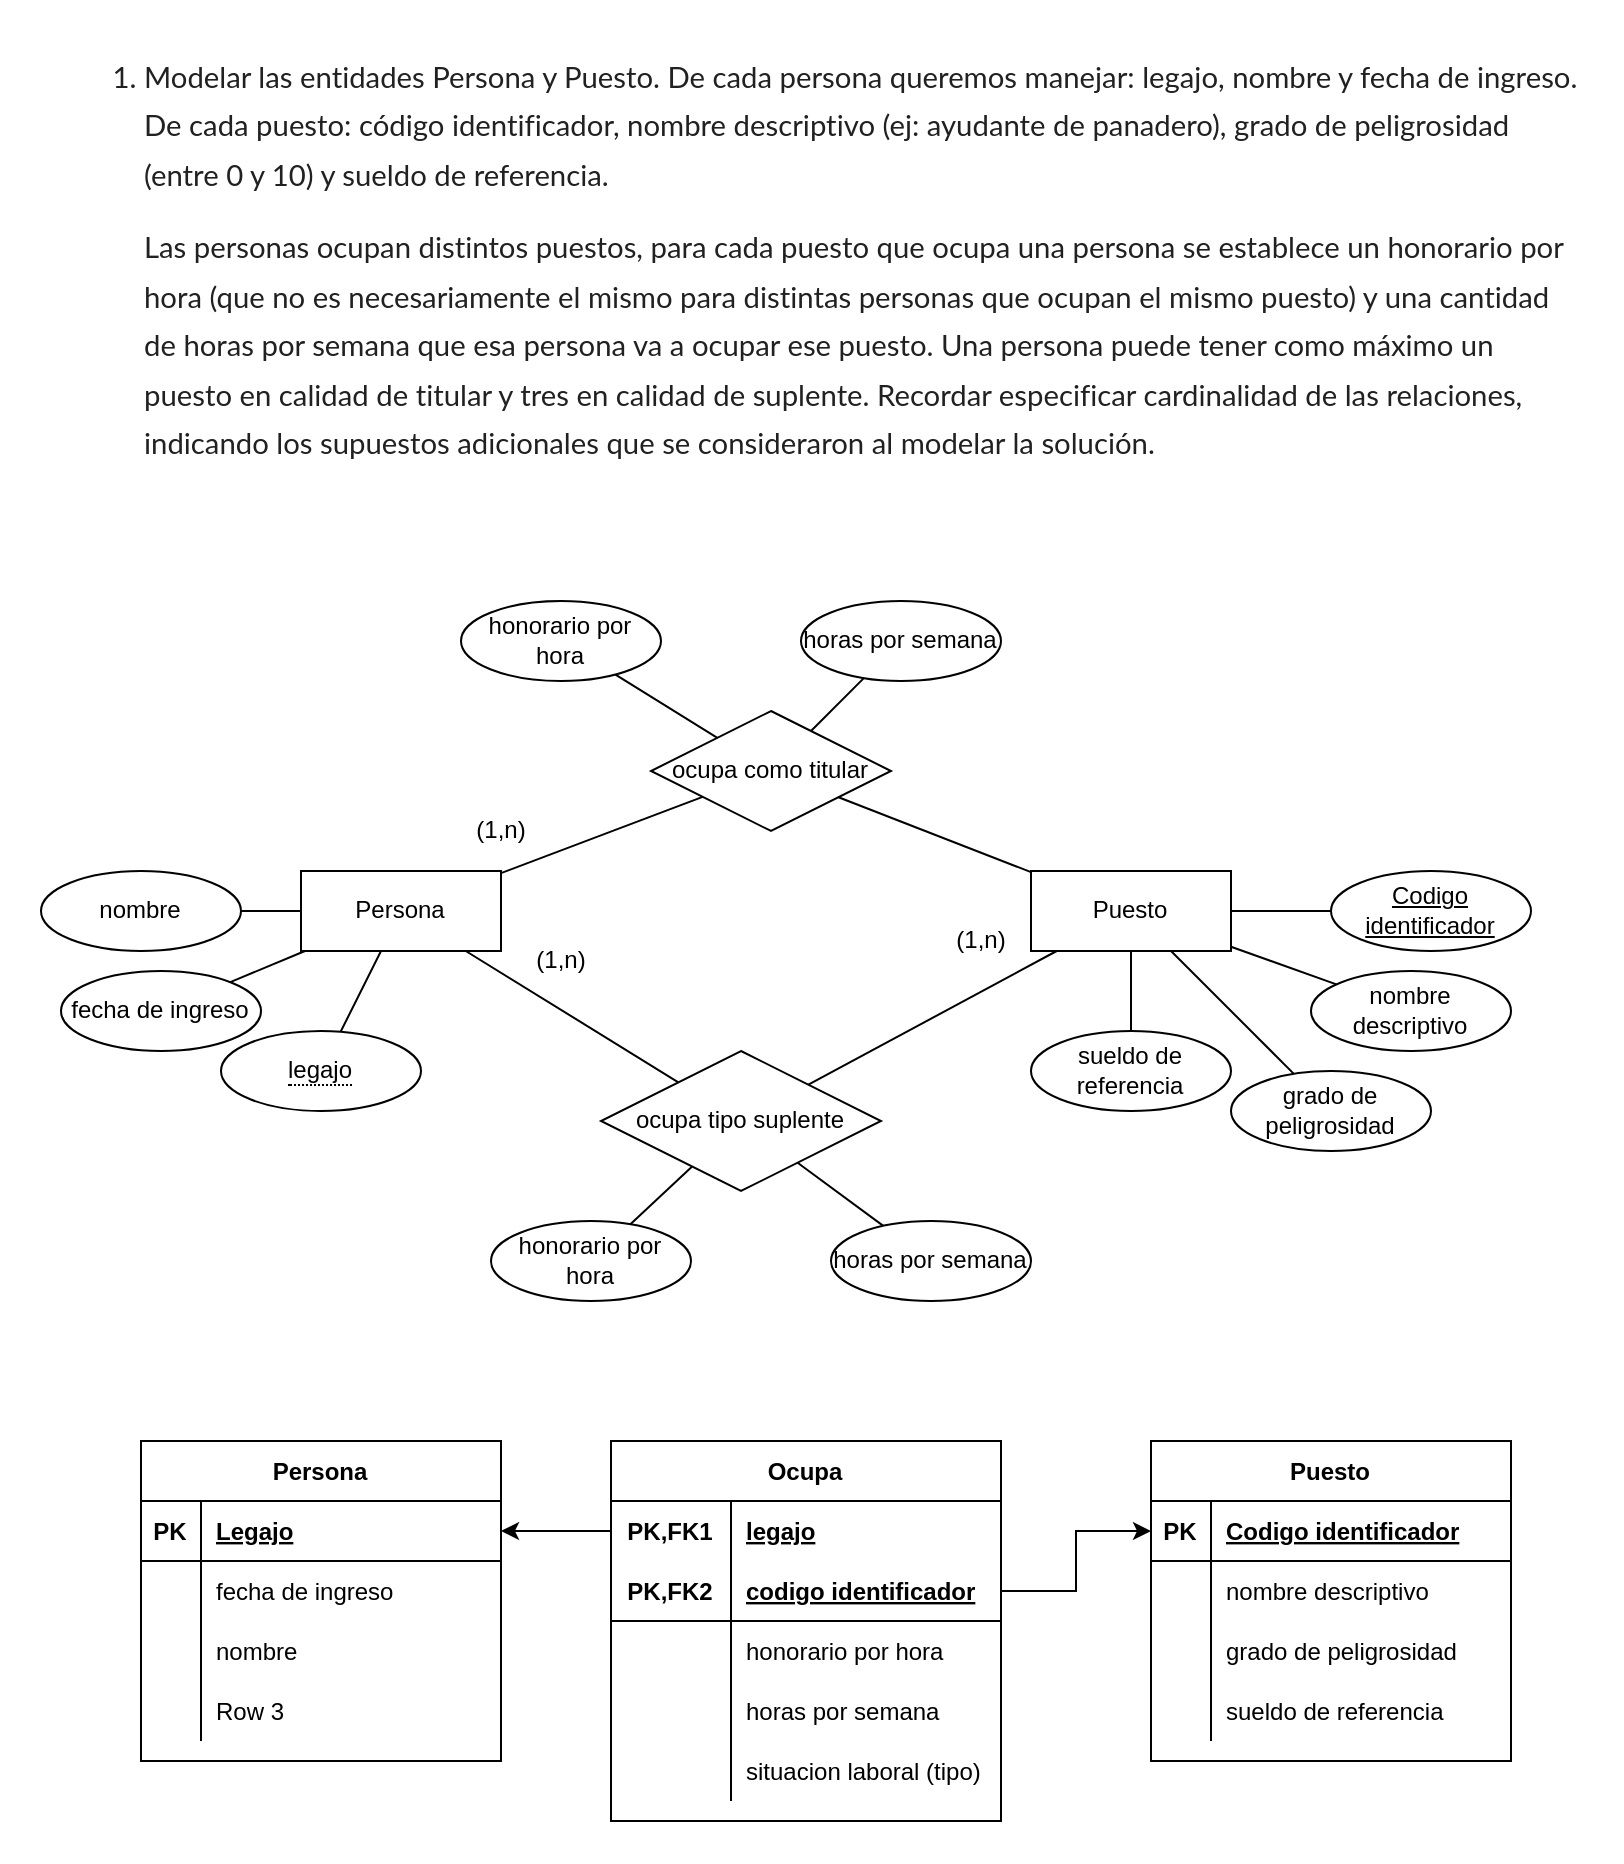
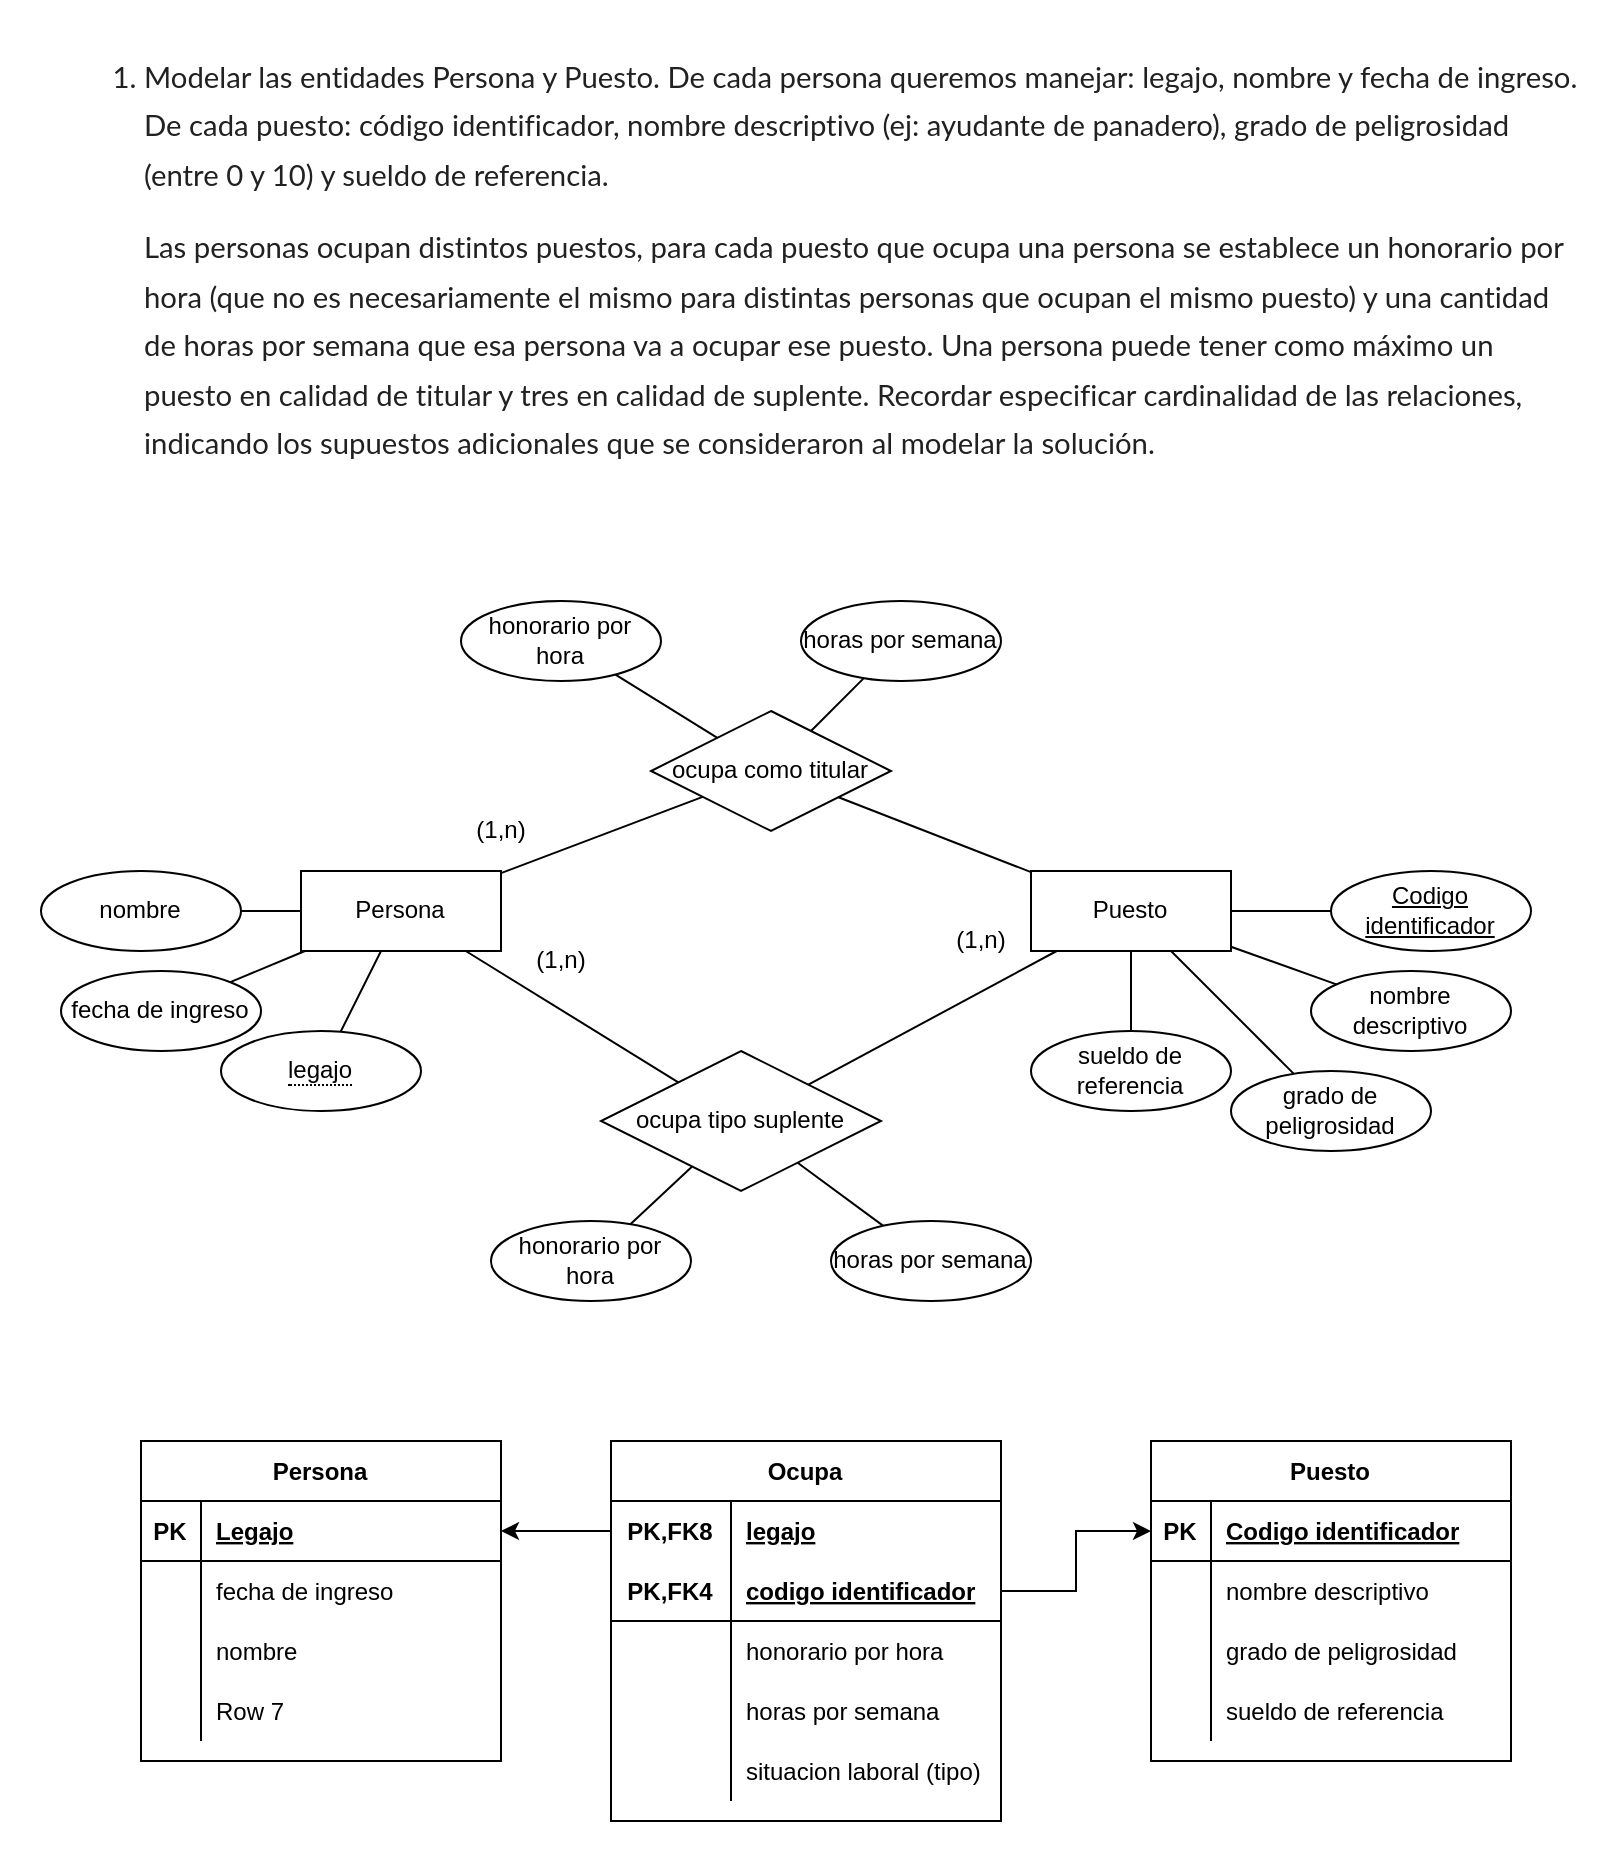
node "PK,FK1": label "PK,FK1" -> "PK,FK8"
node "PK,FK2": label "PK,FK2" -> "PK,FK4"
node "Row 3": label "Row 3" -> "Row 7"
